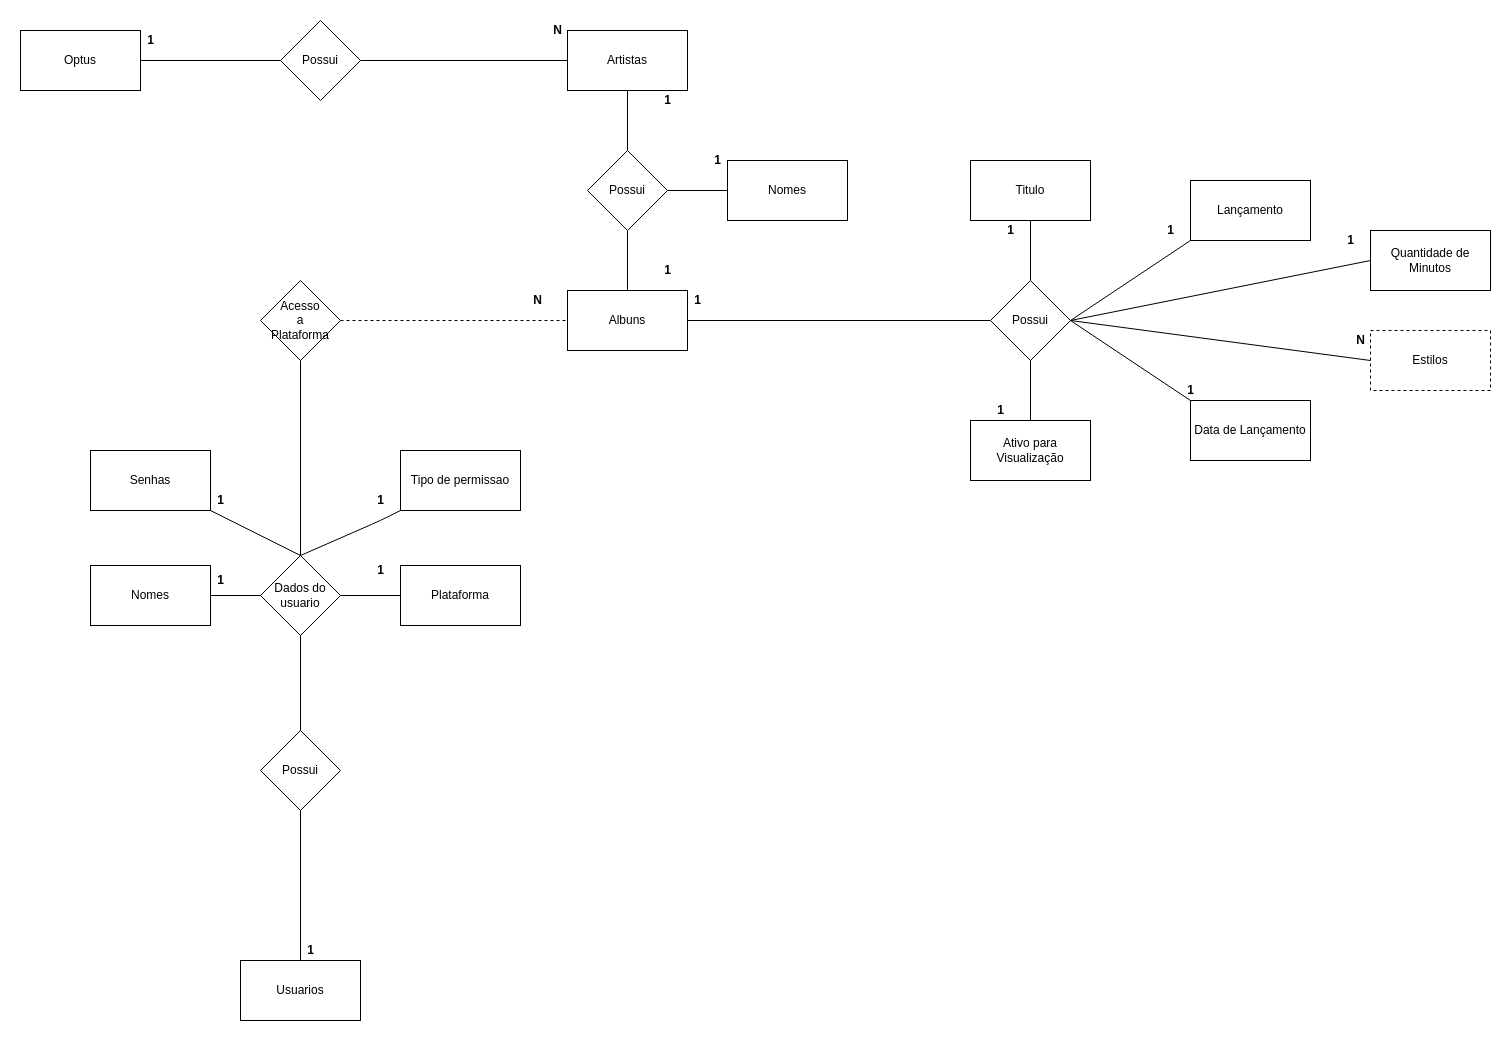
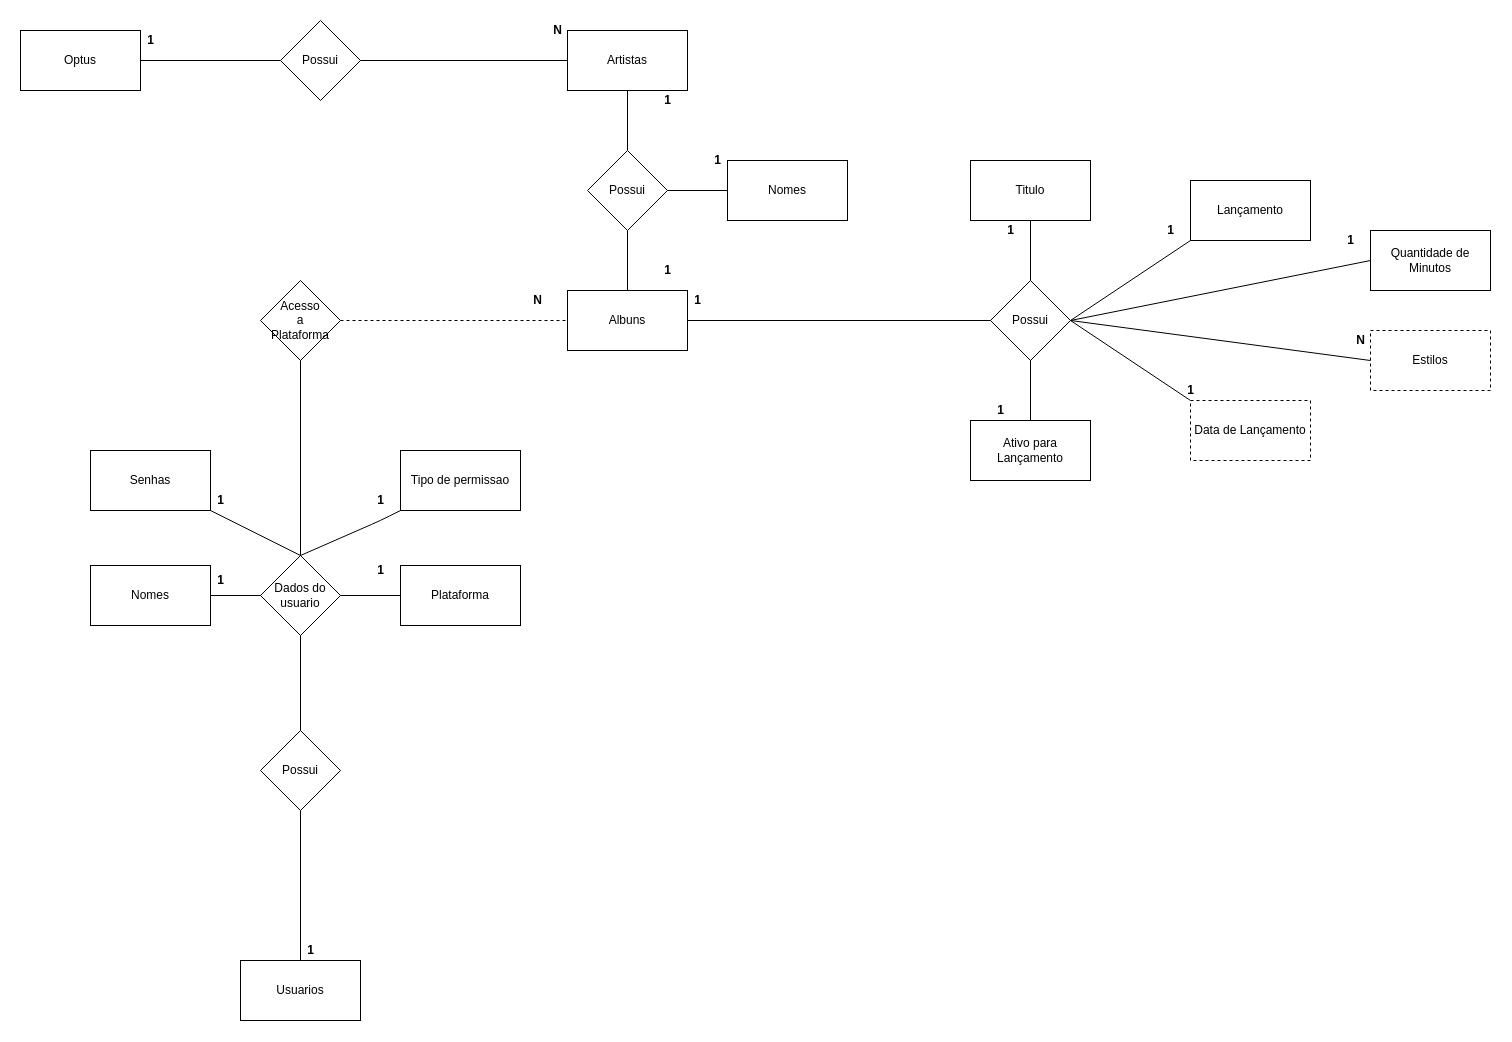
node "Data de Lançamento": style solid -> dashed
node "Ativo para Visualização": label "Ativo para Visualização" -> "Ativo para Lançamento"
